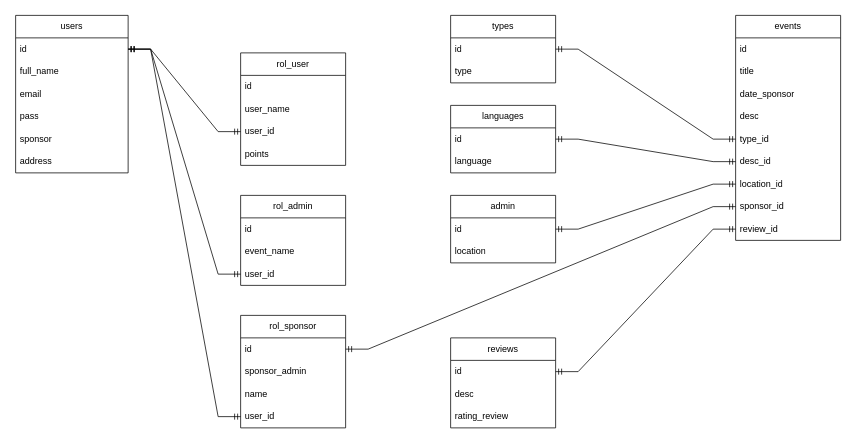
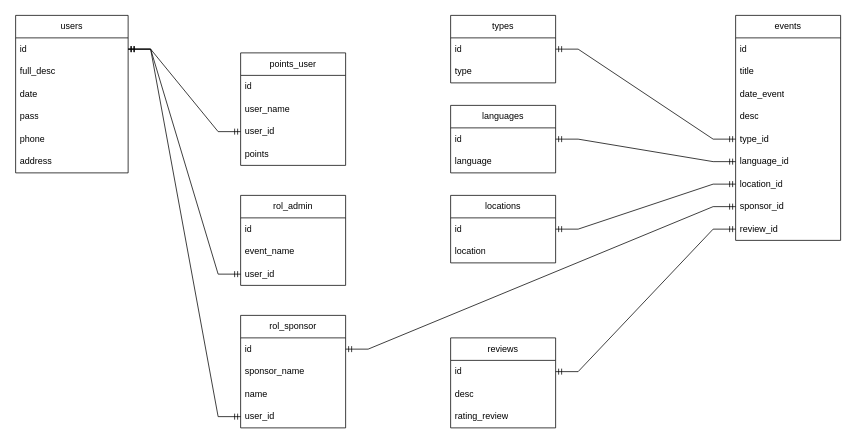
node "rol_user": label "rol_user" -> "points_user"
node "full_name": label "full_name" -> "full_desc"
node "email": label "email" -> "date"
node "date_sponsor": label "date_sponsor" -> "date_event"
node "sponsor": label "sponsor" -> "phone"
node "desc_id": label "desc_id" -> "language_id"
node "admin": label "admin" -> "locations"
node "sponsor_admin": label "sponsor_admin" -> "sponsor_name"
